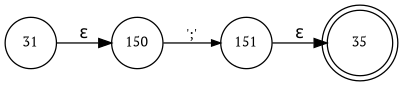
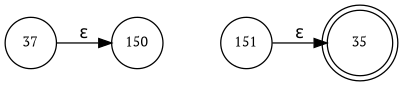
node "31": label "31" -> "37"
edge "150" -> "151": removed, label "';'"
